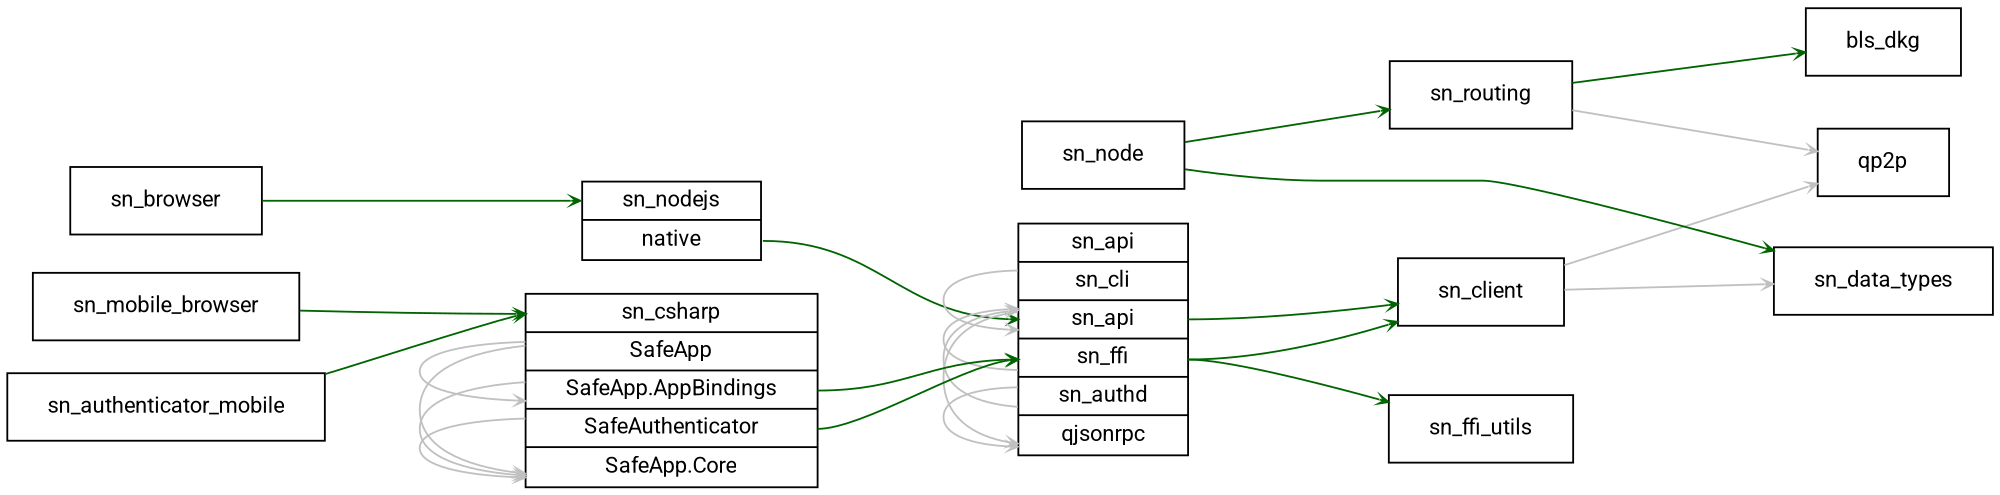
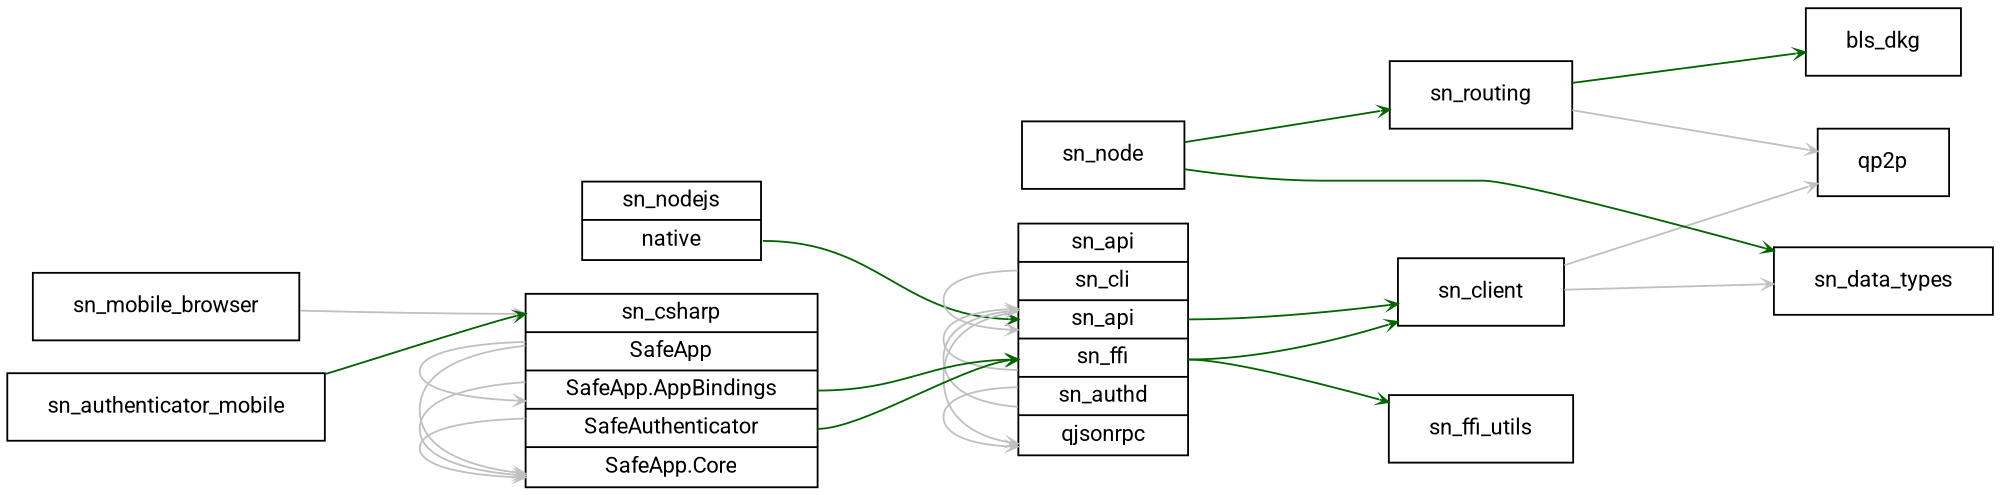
node "sn_browser": removed
edge "sn_mobile_browser" -> "sn_csharp": color DarkGreen -> grey
